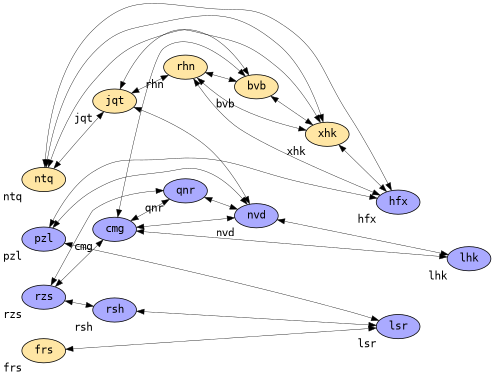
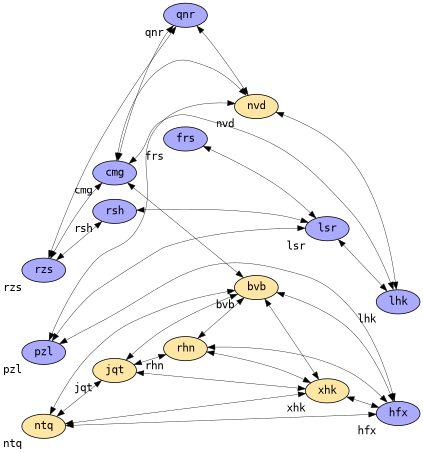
edge "jqt jqt" -- "nvd nvd": now "jqt jqt" -- "bvb bvb"
node "nvd nvd": fillcolor #aaaaff -> #ffe6a4
edge "lsr lsr" -- "lhk lhk": added
edge "bvb bvb" -- "hfx hfx": added
node "frs frs": fillcolor #ffe6a4 -> #aaaaff
